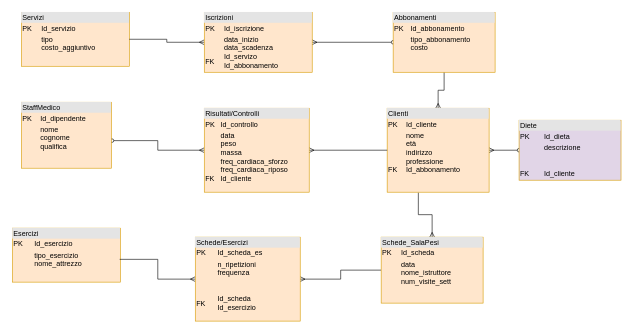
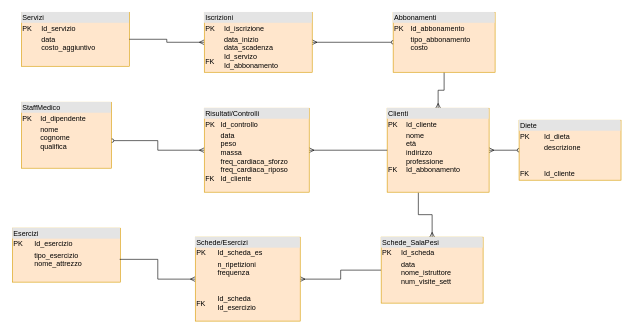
node "Servizi PK Id_servizio tipo costo_aggiuntivo": label "Servizi PK Id_servizio tipo costo_aggiuntivo" -> "Servizi PK Id_servizio data costo_aggiuntivo"
node "Diete PK Id_dieta FK descrizione Id_cliente": fillcolor #e1d5e7 -> #ffe6cc
